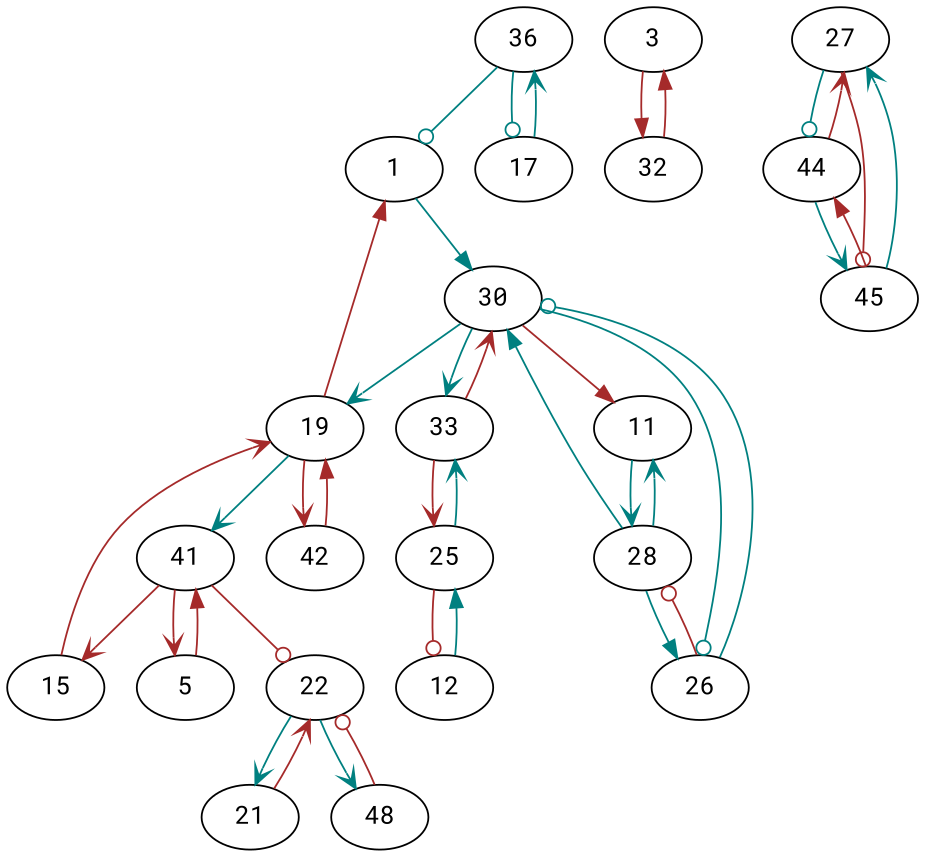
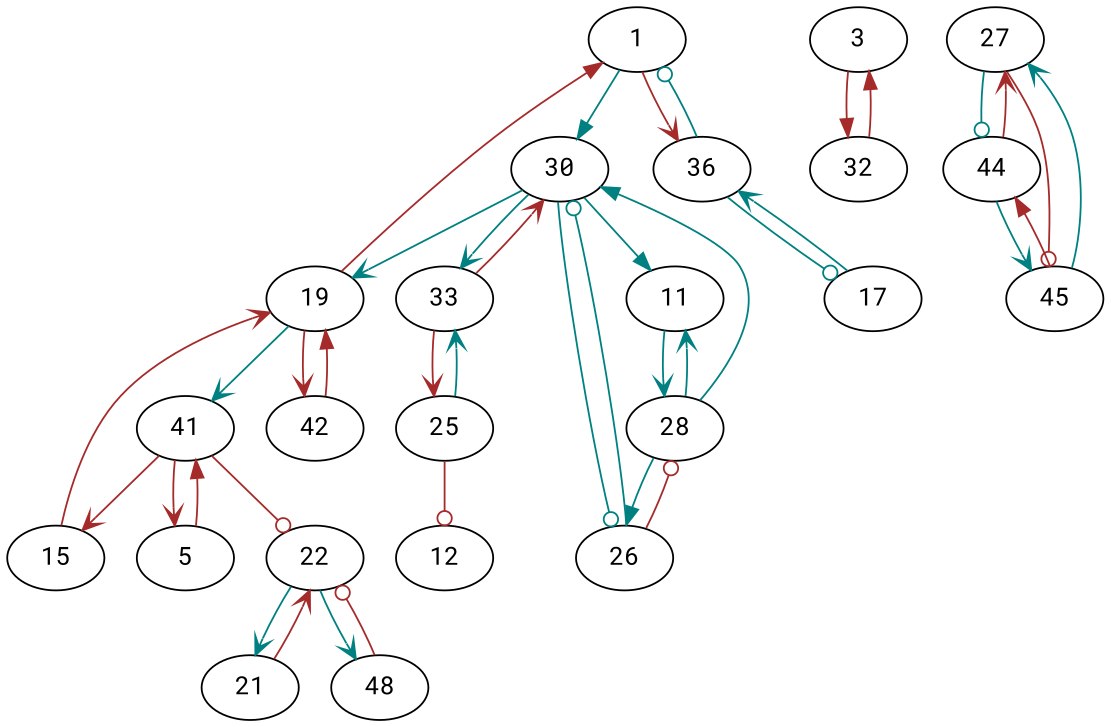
edge "1" -> "36": added
edge "30" -> "11": color brown -> teal
edge "12" -> "25": removed
